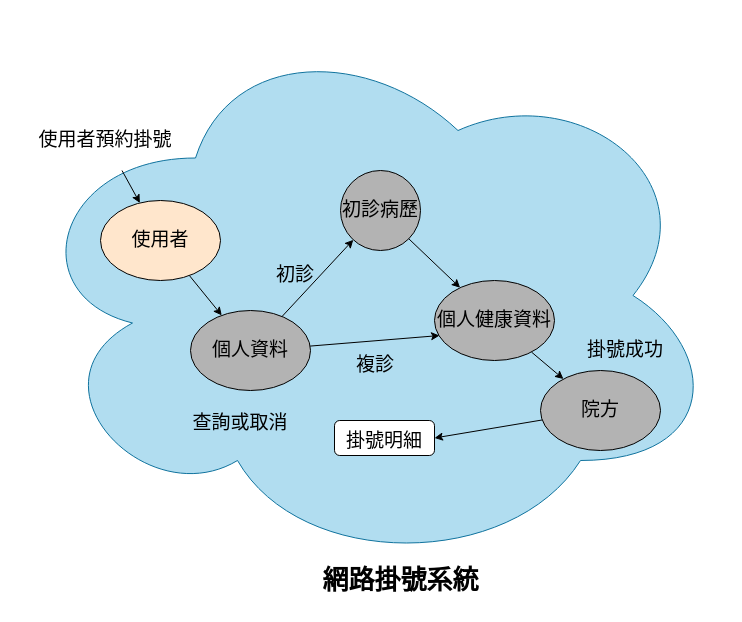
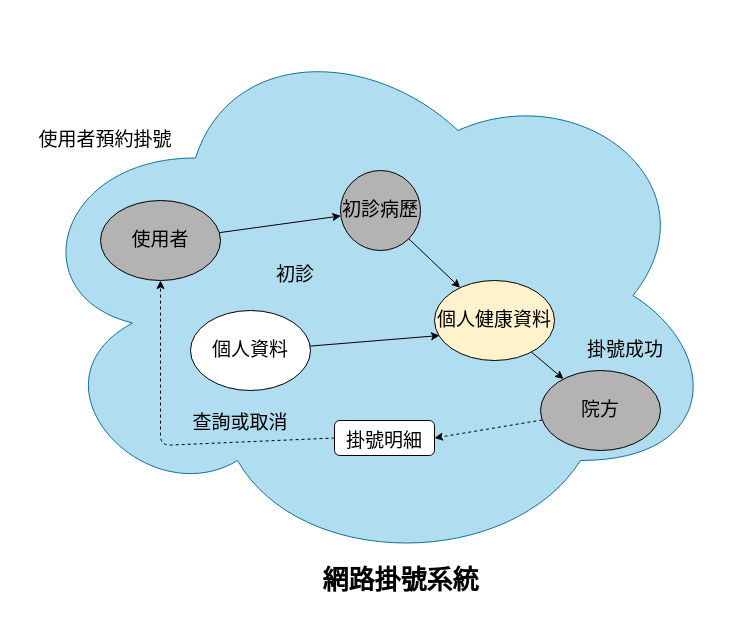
edge "使用者預約掛號" -> "使用者": removed
node "使用者": fillcolor #ffe6cc -> #b3b3b3
edge "個人資料" -> "初診病歷": removed
edge "使用者" -> "個人資料": now "使用者" -> "初診病歷"
node "個人健康資料": fillcolor #b3b3b3 -> #fff2cc
node "個人資料": fillcolor #b3b3b3 -> #ffffff
node "複診": removed
edge "院方" -> "掛號明細": style solid -> dashed
edge "掛號明細" -> "使用者": added
